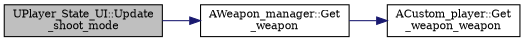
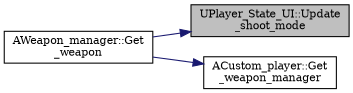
edge "UPlayer_State_UI::Update _shoot_mode" -> "AWeapon_manager::Get _weapon": reversed
node "ACustom_player::Get _weapon_weapon": label "ACustom_player::Get _weapon_weapon" -> "ACustom_player::Get _weapon_manager"
